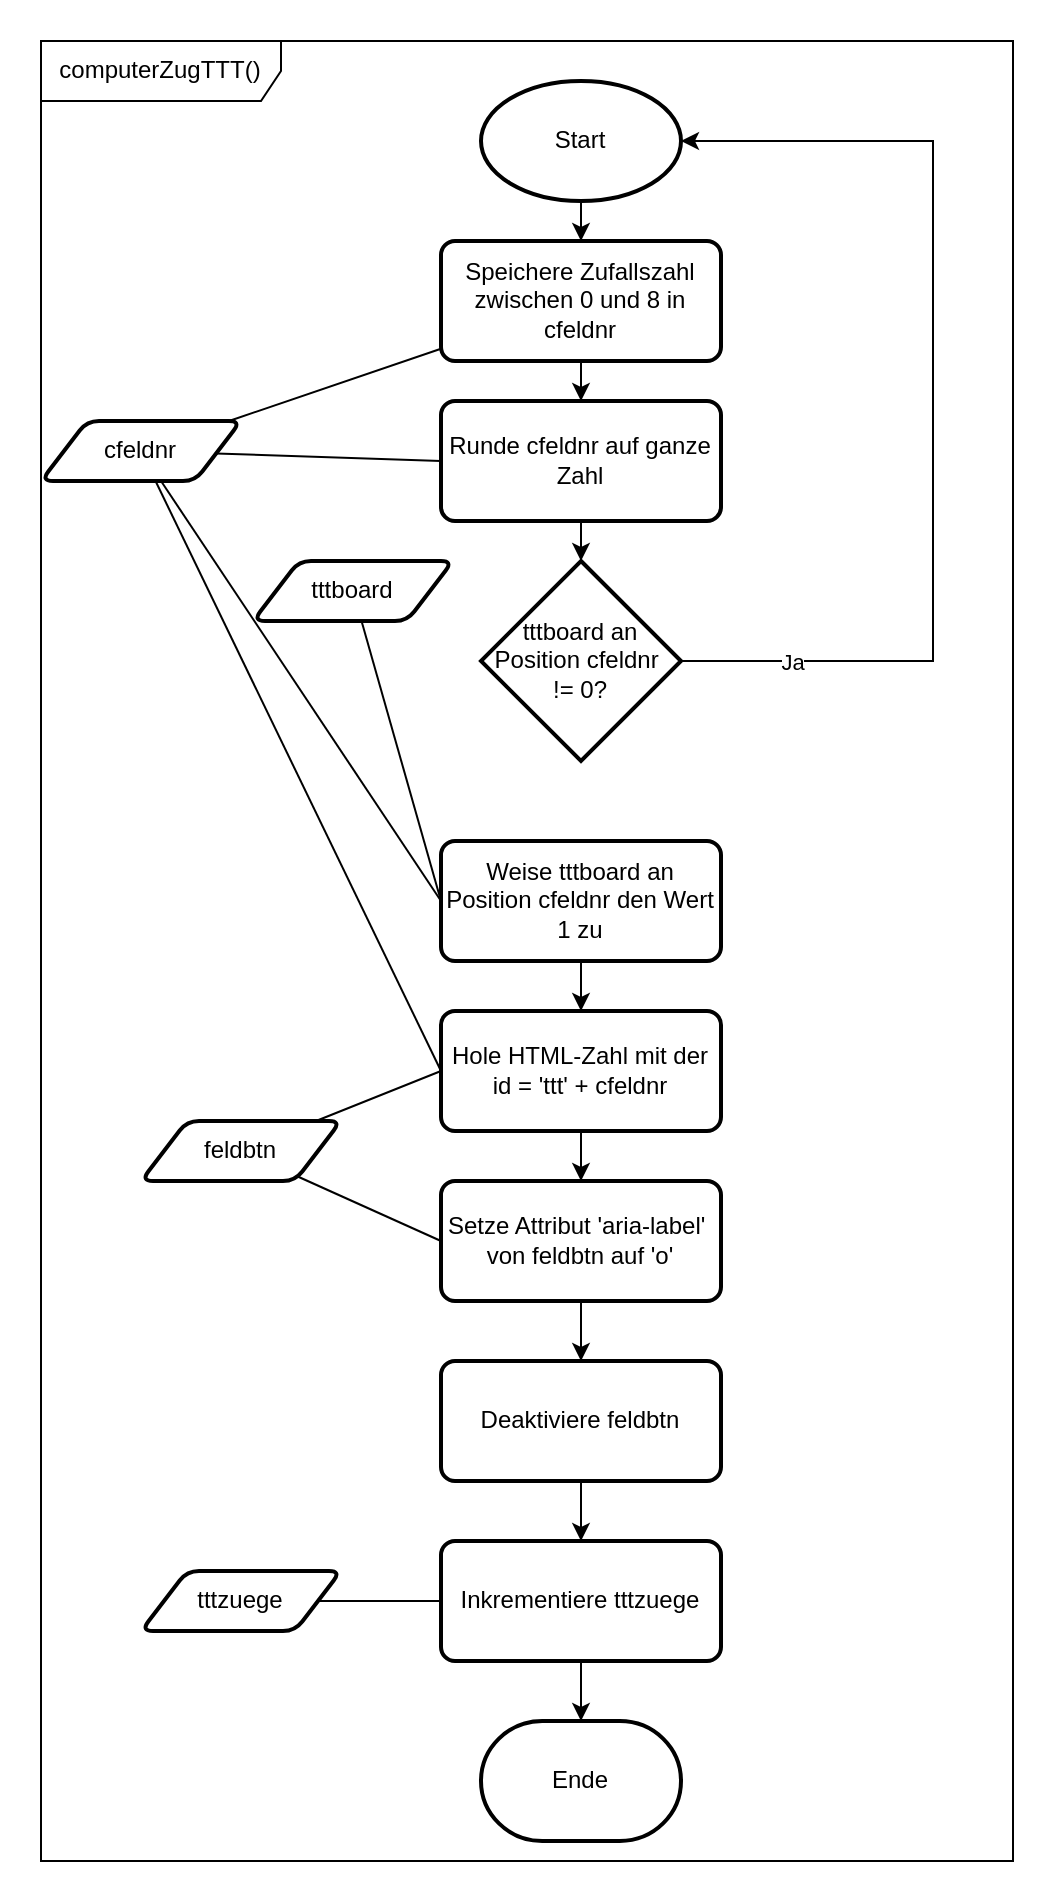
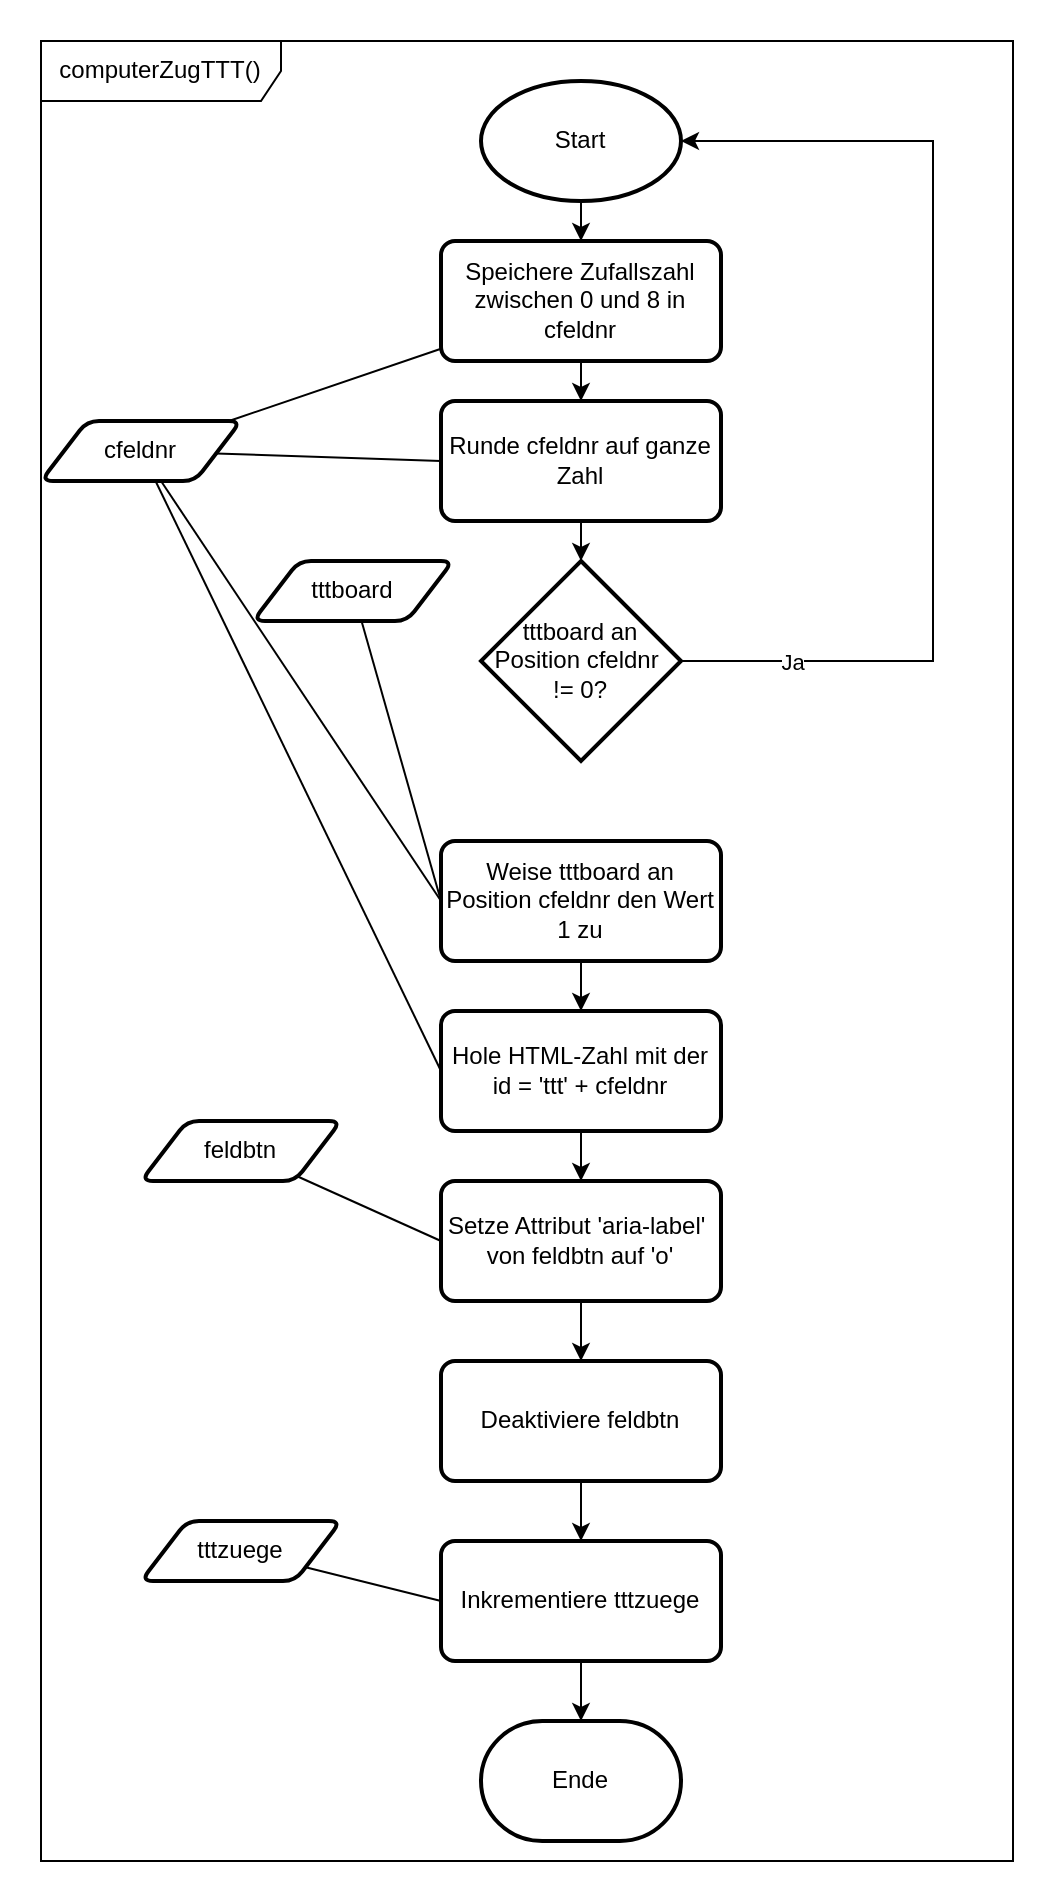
edge "Hole HTML-Zahl mit der id = 'ttt' + cfeldnr" -- "feldbtn": removed
node "tttzuege": moved (241, 1601) -> (241, 1551)
